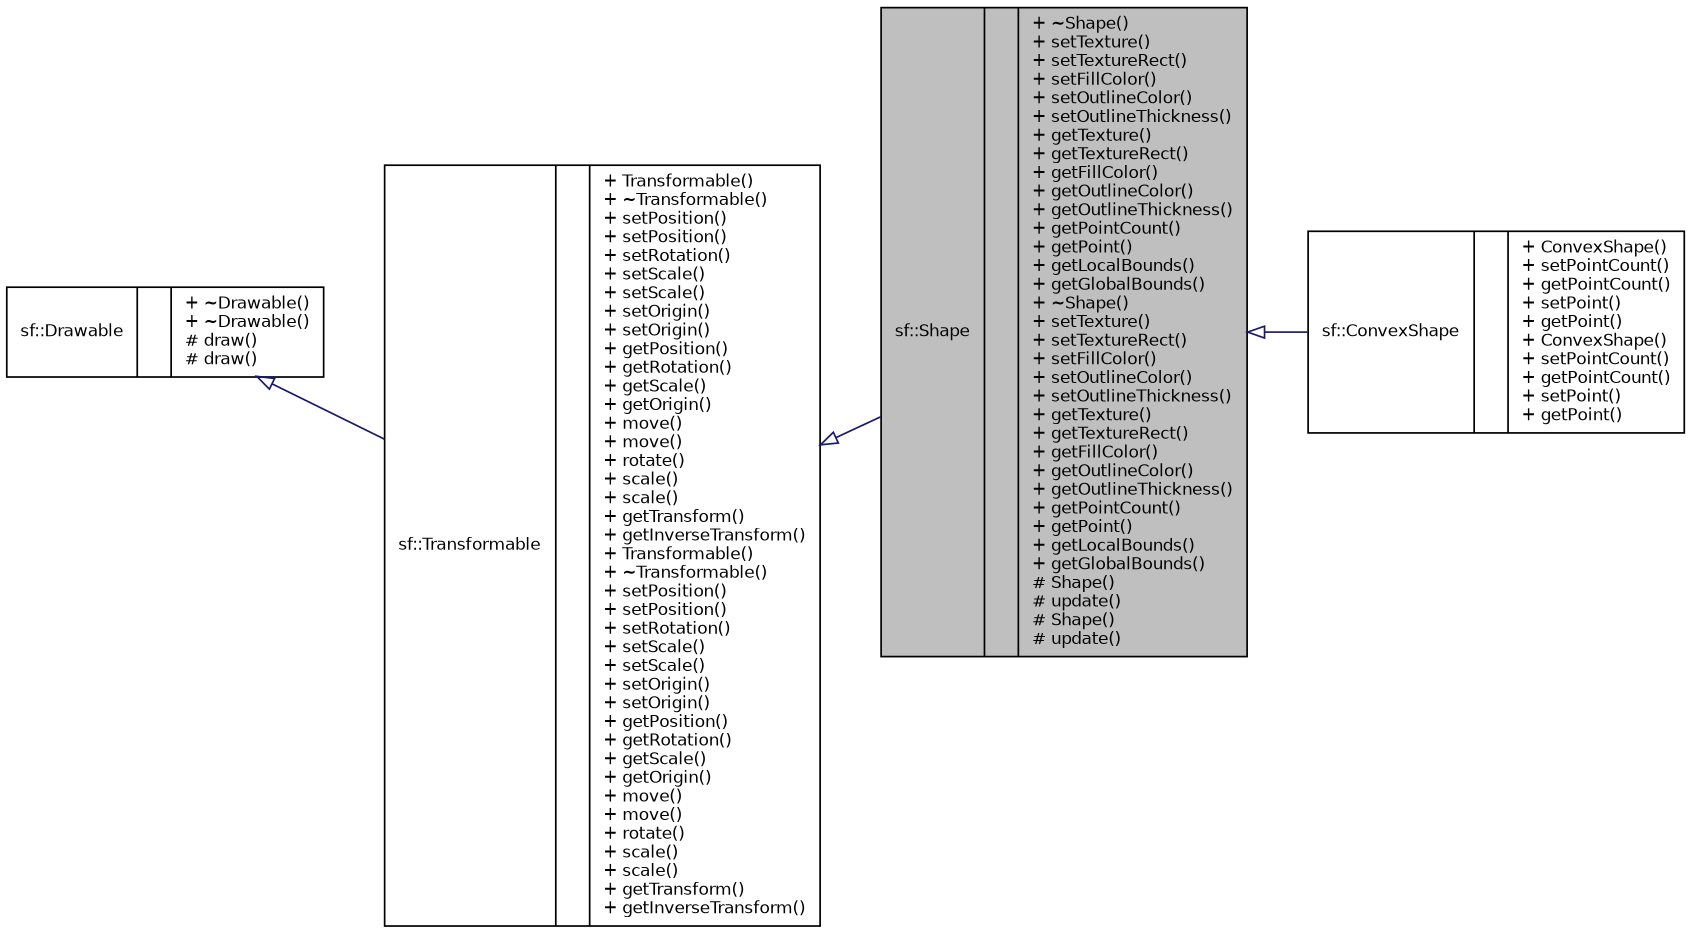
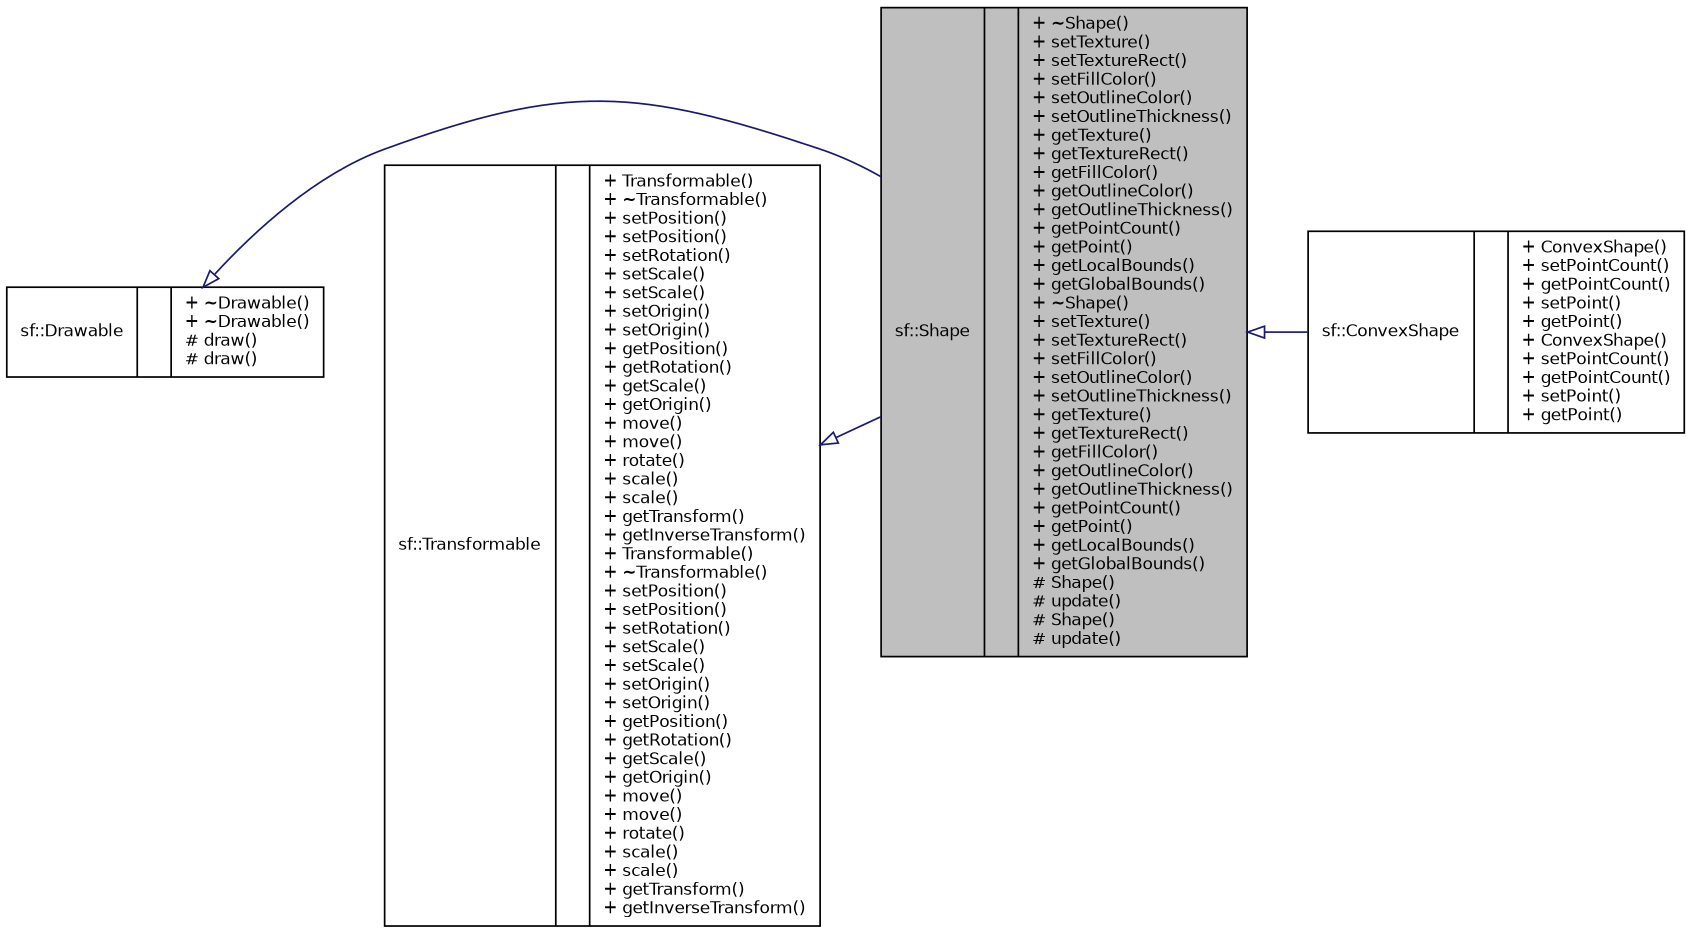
edge "sf::Transformable" -> "sf::Drawable": now "sf::Shape" -> "sf::Drawable"
